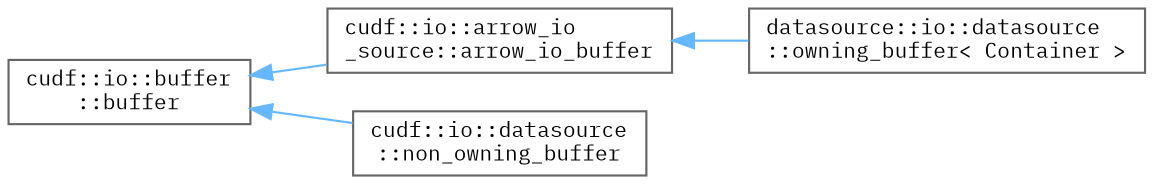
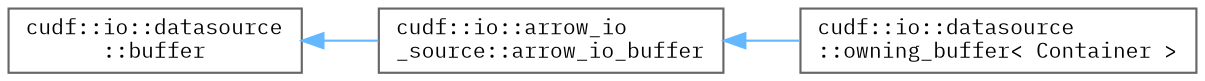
node "datasource::io::datasource ::owning_buffer< Container >": label "datasource::io::datasource ::owning_buffer< Container >" -> "cudf::io::datasource ::owning_buffer< Container >"
node "cudf::io::buffer ::buffer": label "cudf::io::buffer ::buffer" -> "cudf::io::datasource ::buffer"
node "cudf::io::datasource ::non_owning_buffer": removed
